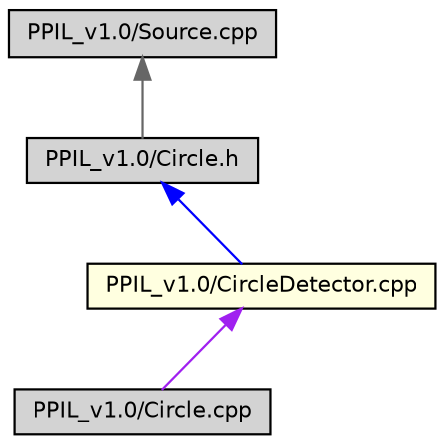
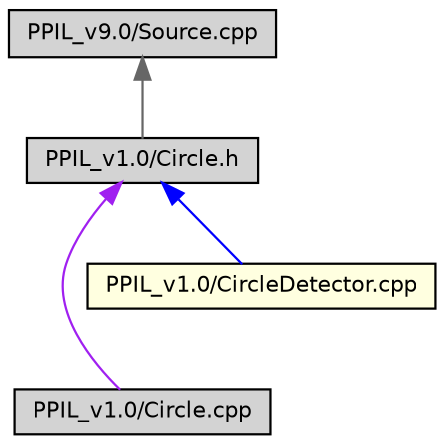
node "PPIL_v1.0/Source.cpp": label "PPIL_v1.0/Source.cpp" -> "PPIL_v9.0/Source.cpp"
edge "PPIL_v1.0/Circle.cpp" -> "PPIL_v1.0/CircleDetector.cpp": now "PPIL_v1.0/Circle.cpp" -> "PPIL_v1.0/Circle.h"
